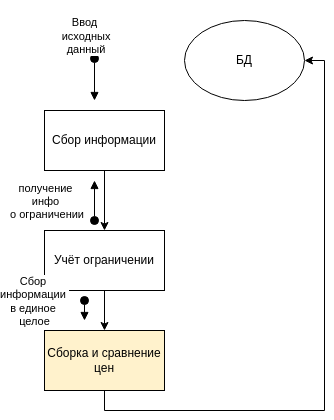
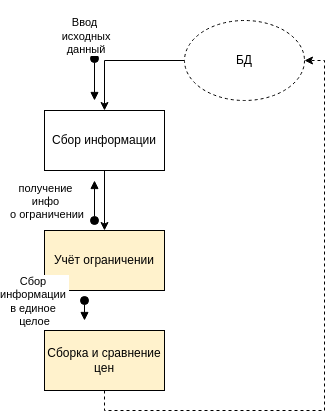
edge "БД" -> "Сбор информации": added
node "БД": style solid -> dashed
node "Учёт ограничении": fillcolor #ffffff -> #fff2cc
edge "Учёт ограничении" -> "Сборка и сравнение цен": removed
edge "Сборка и сравнение цен" -> "БД": style solid -> dashed
